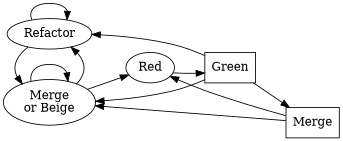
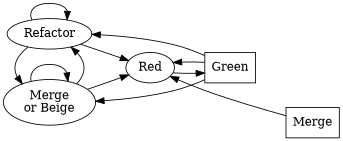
edge "Refactor" -> "Red": added
edge "Green" -> "Merge": now "Green" -> "Red"
edge "Merge" -> "Merge or Beige": removed
